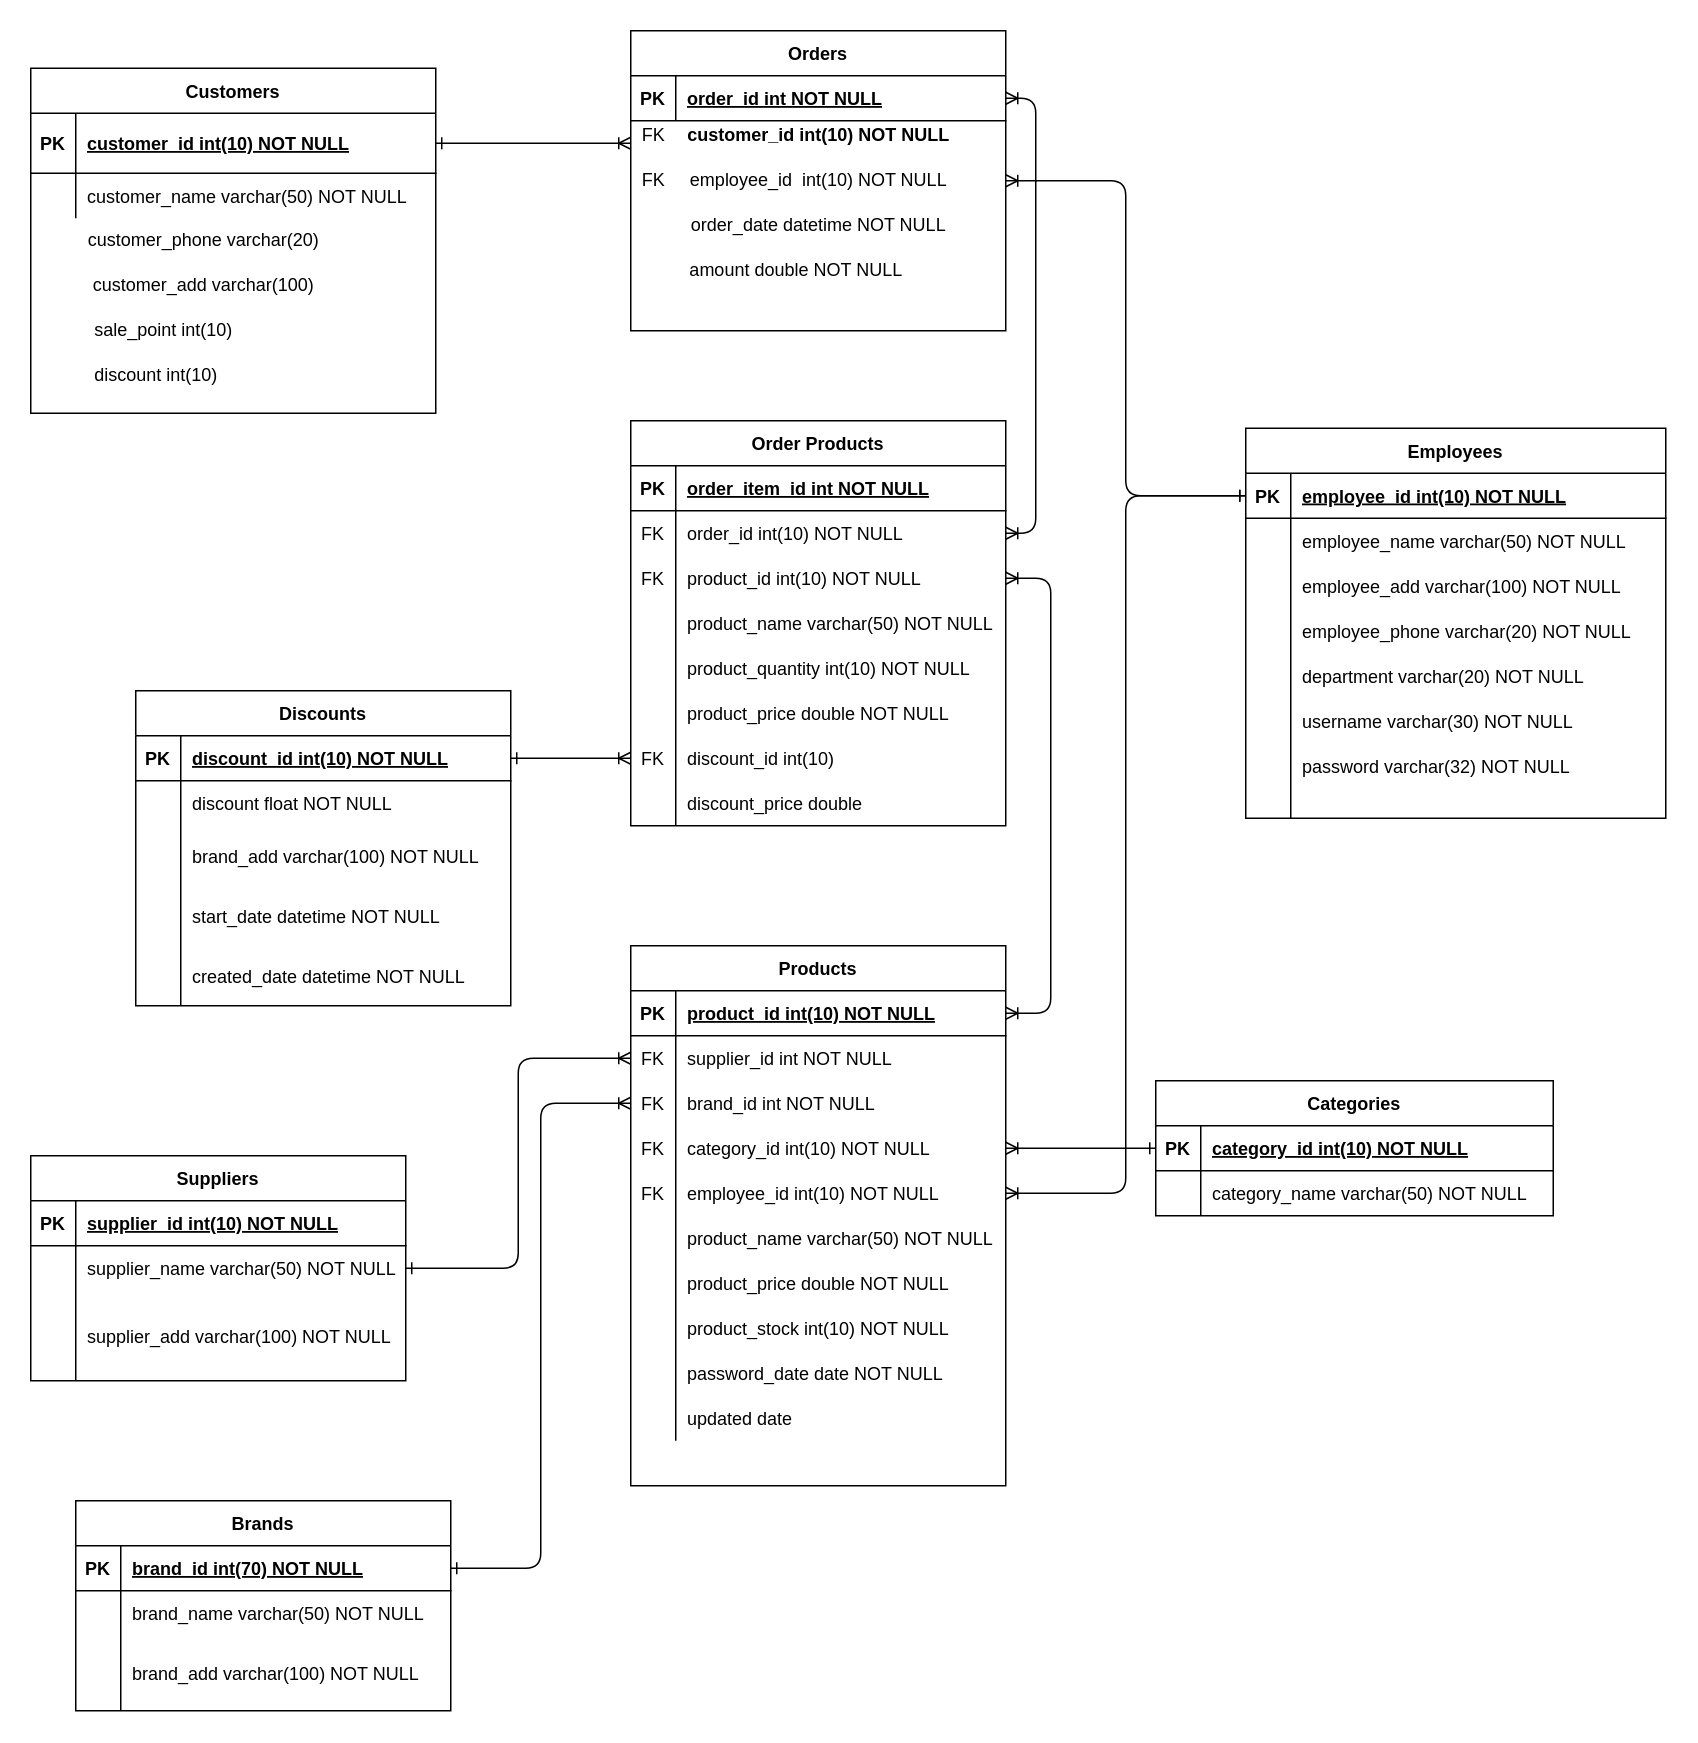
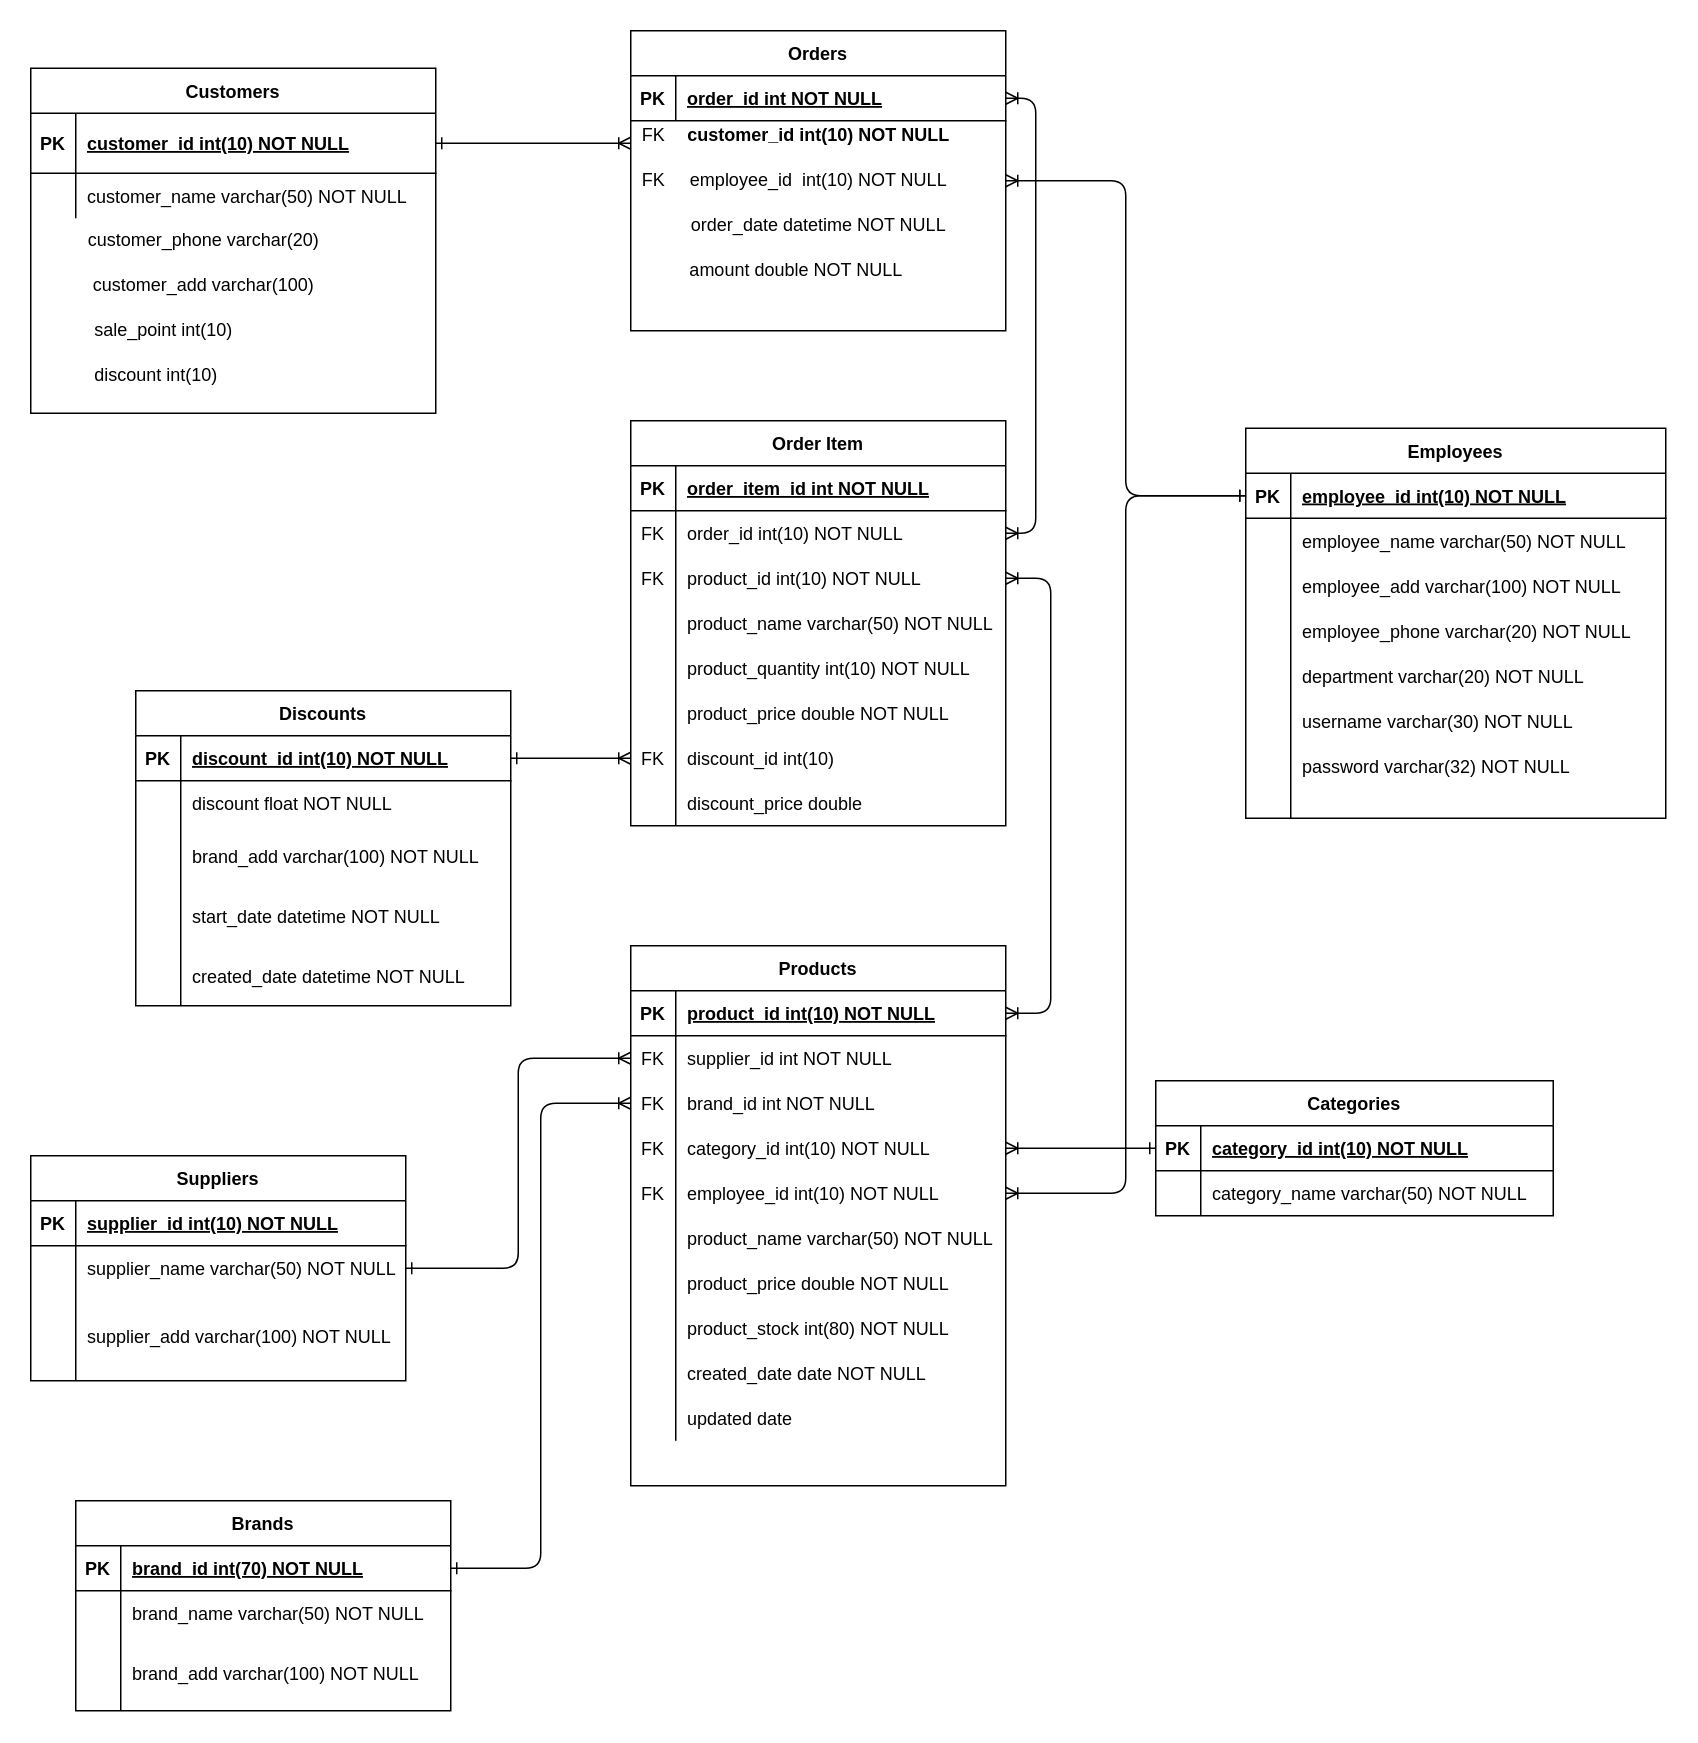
node "Order Products": label "Order Products" -> "Order Item"
node "product_stock int(10) NOT NULL": label "product_stock int(10) NOT NULL" -> "product_stock int(80) NOT NULL"
node "password_date date NOT NULL": label "password_date date NOT NULL" -> "created_date date NOT NULL"
